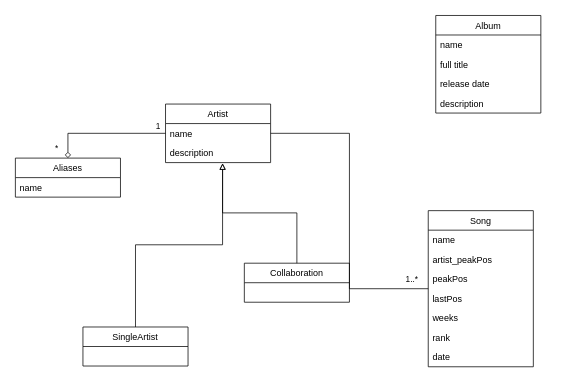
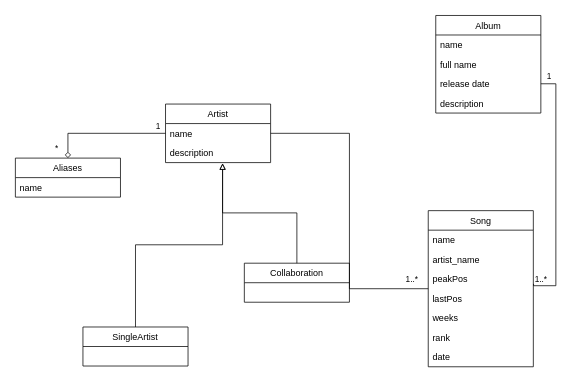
node "full title": label "full title" -> "full name"
edge "release date" -- "peakPos": added, labels "1", "1..*"
node "artist_peakPos": label "artist_peakPos" -> "artist_name"
